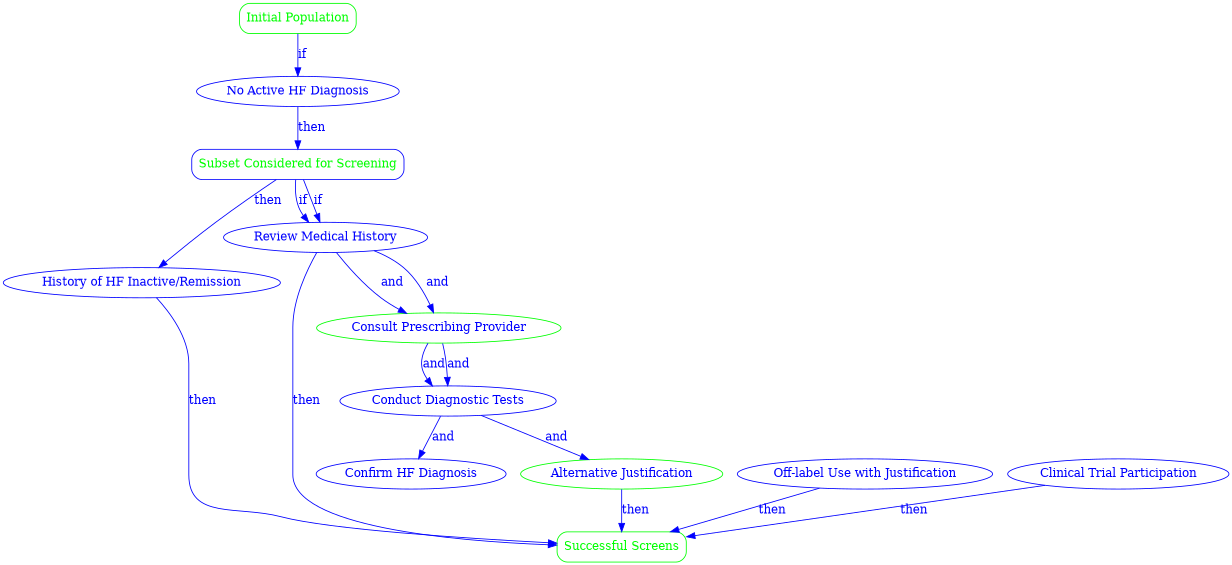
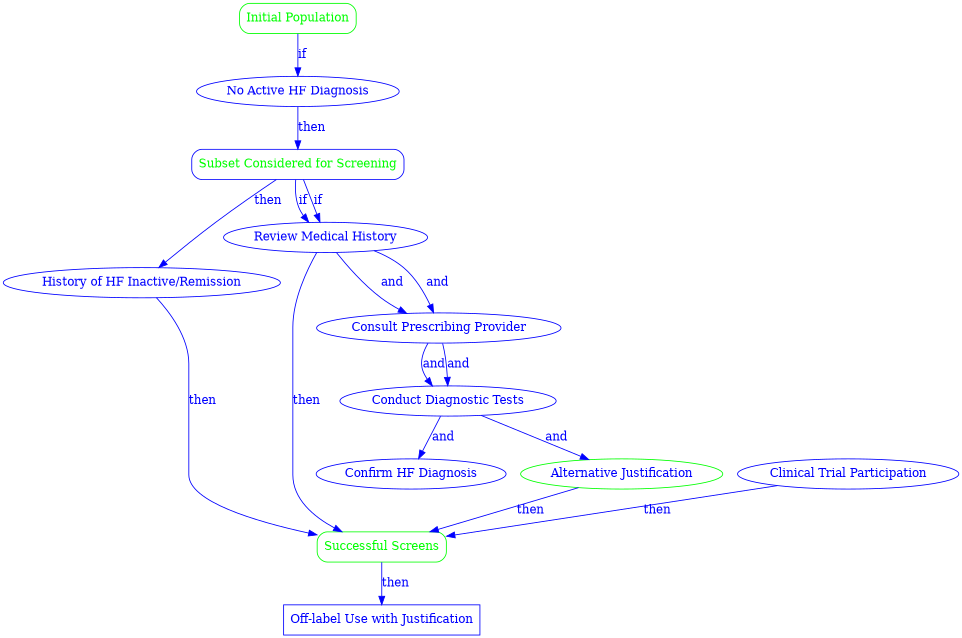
node "Consult Prescribing Provider": color green -> blue
node "Off-label Use with Justification": shape ellipse -> box
edge "Off-label Use with Justification" -> "Successful Screens": reversed
